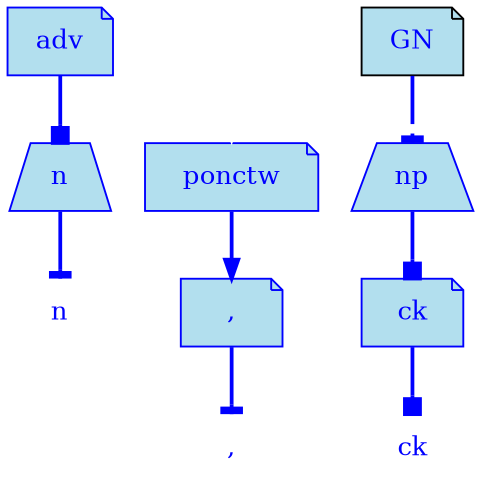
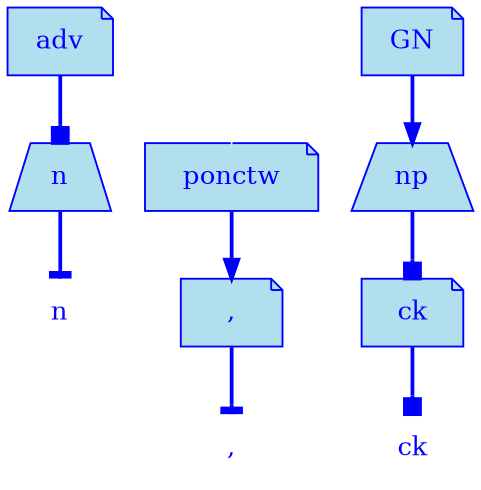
node "GN": color black -> blue
edge "GN" -> "np": arrowhead tee -> normal
